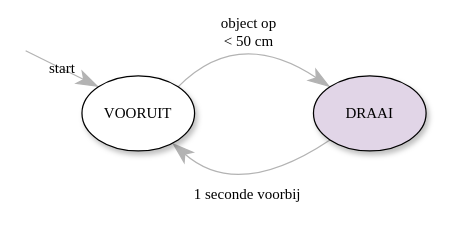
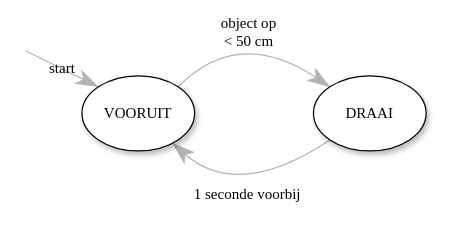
node "DRAAI": fillcolor #e1d5e7 -> #ffffff
